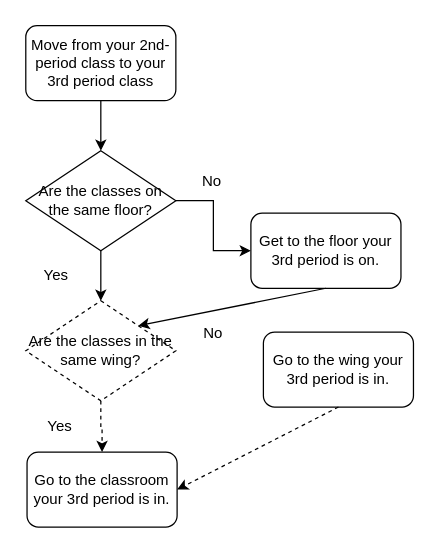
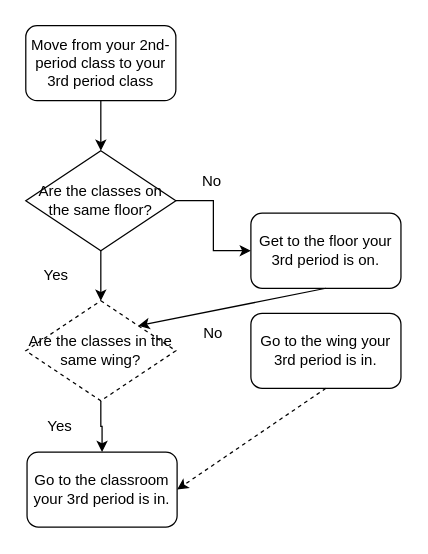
node "Go to the wing your 3rd period is in.": moved (338, 369) -> (326, 351)
edge "Are the classes in the same wing?" -> "Go to the classroom your 3rd period is in.": style dashed -> solid
